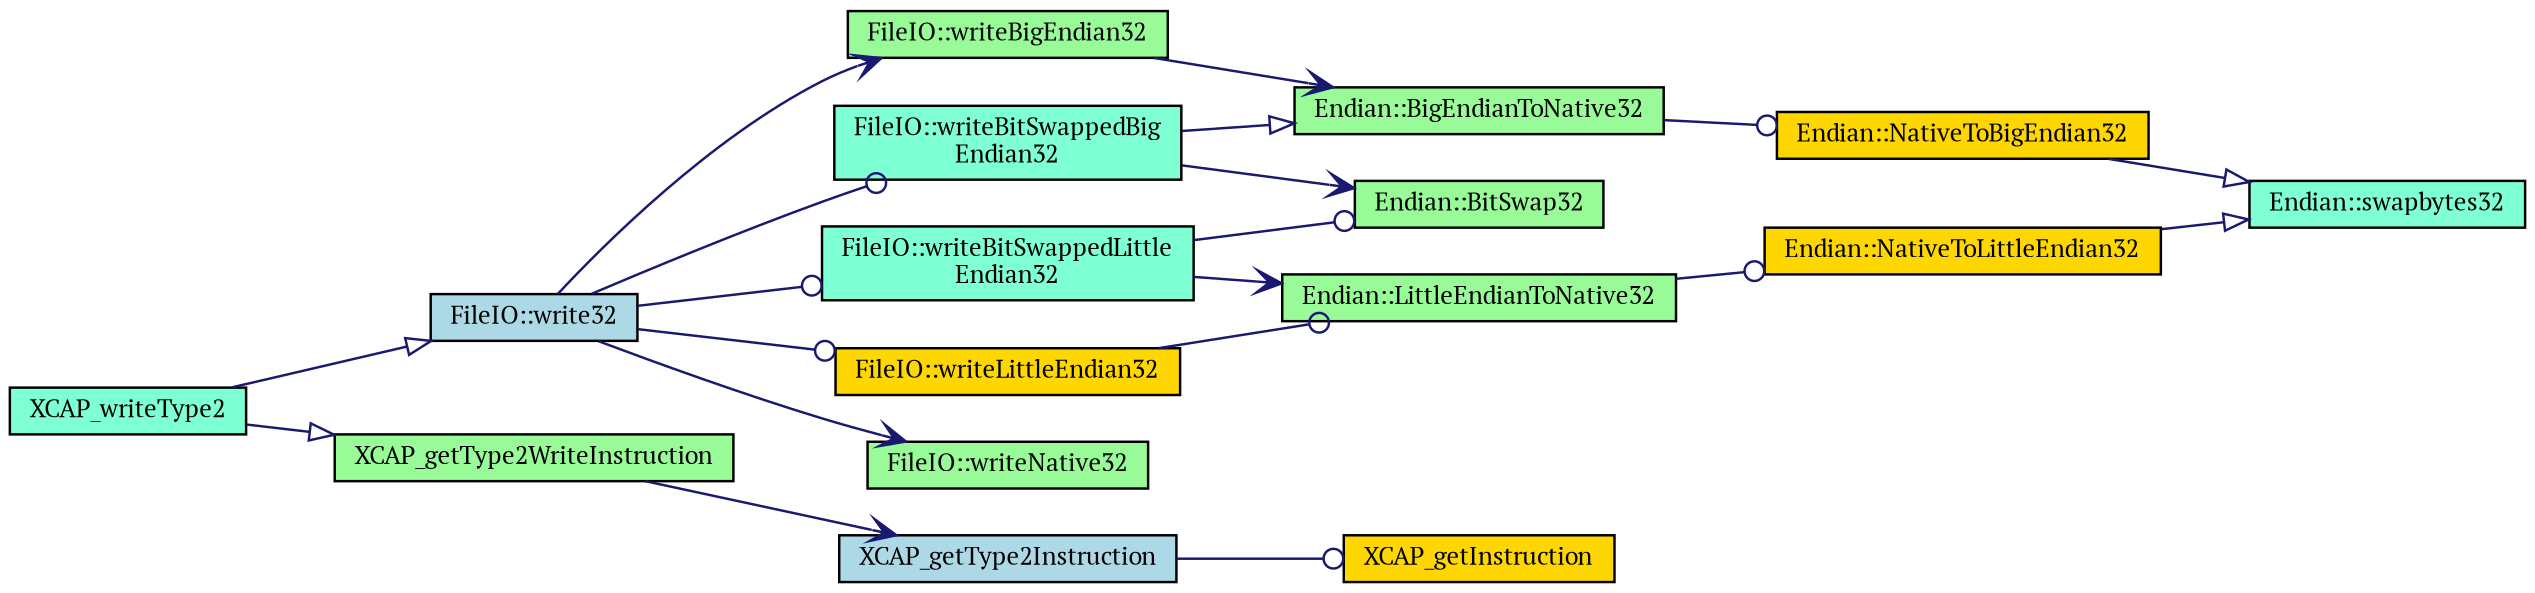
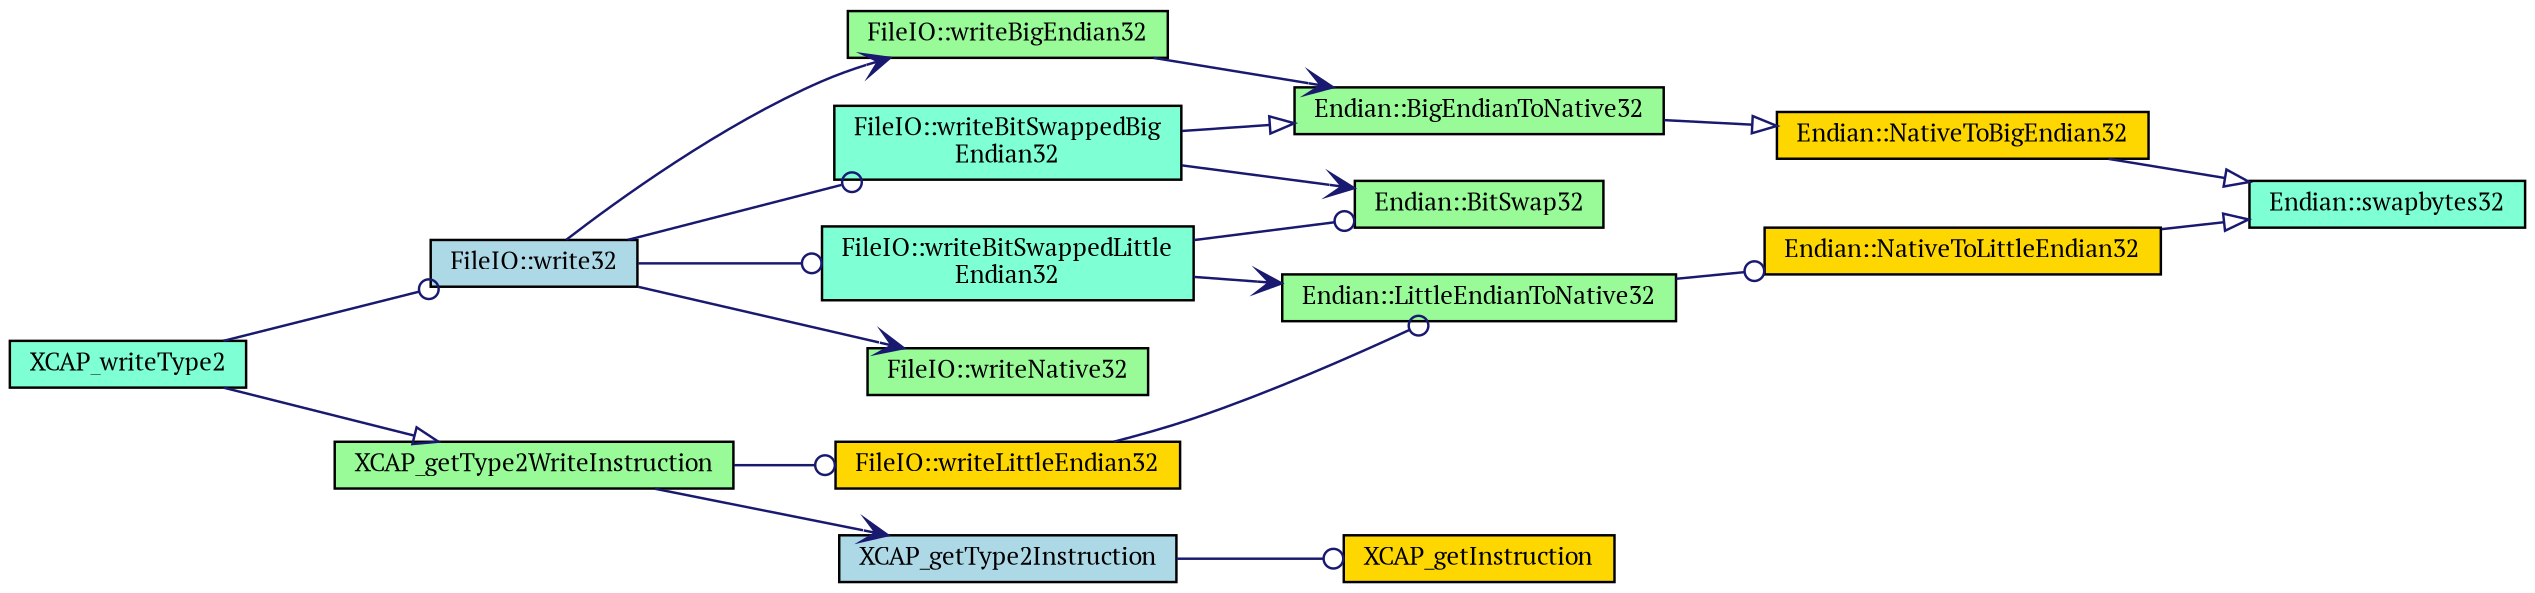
edge "Endian::BigEndianToNative32" -> "Endian::NativeToBigEndian32": arrowhead odot -> onormal
edge "FileIO::write32" -> "FileIO::writeLittleEndian32": now "XCAP_getType2WriteInstruction" -> "FileIO::writeLittleEndian32"
edge "XCAP_writeType2" -> "FileIO::write32": arrowhead onormal -> odot
